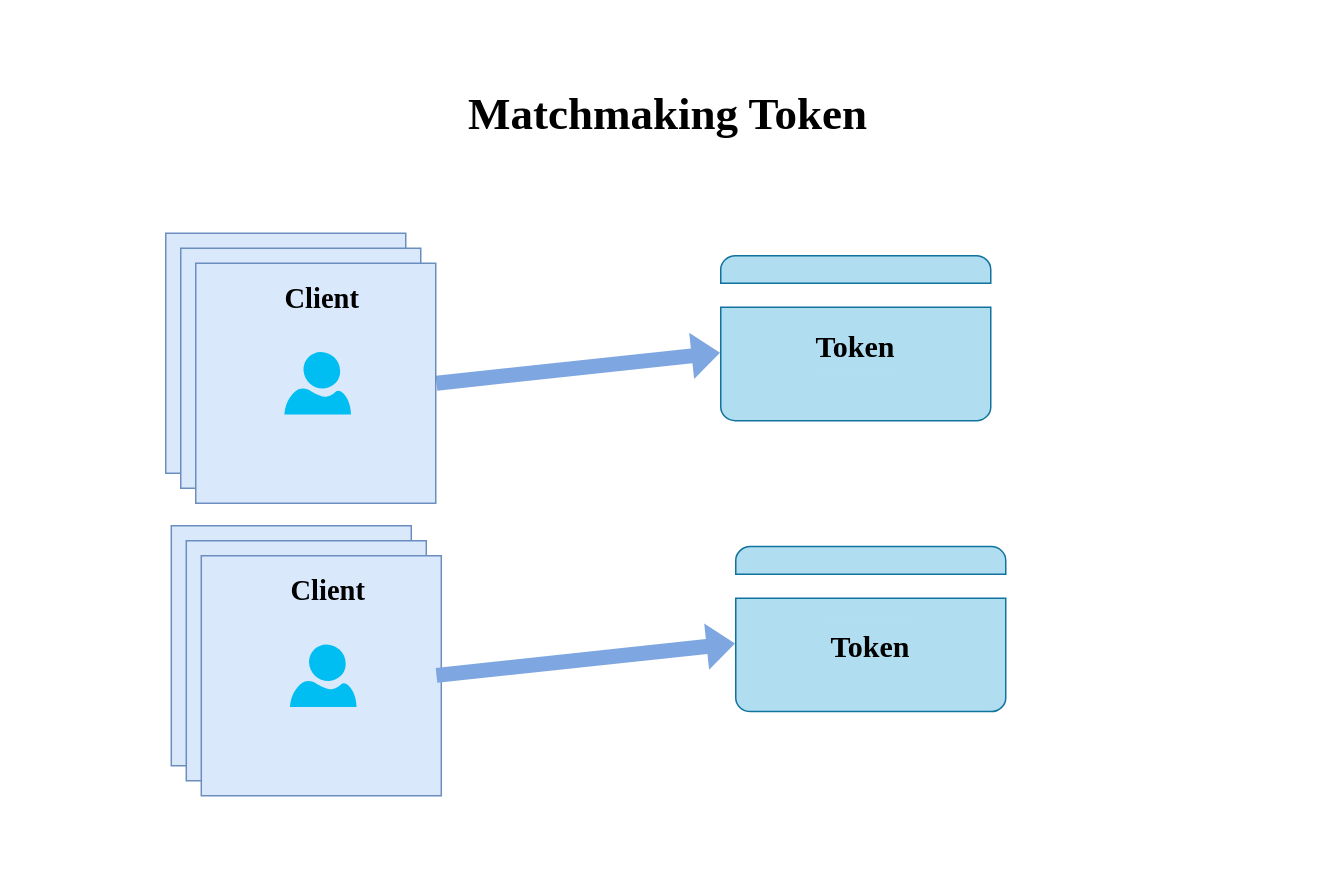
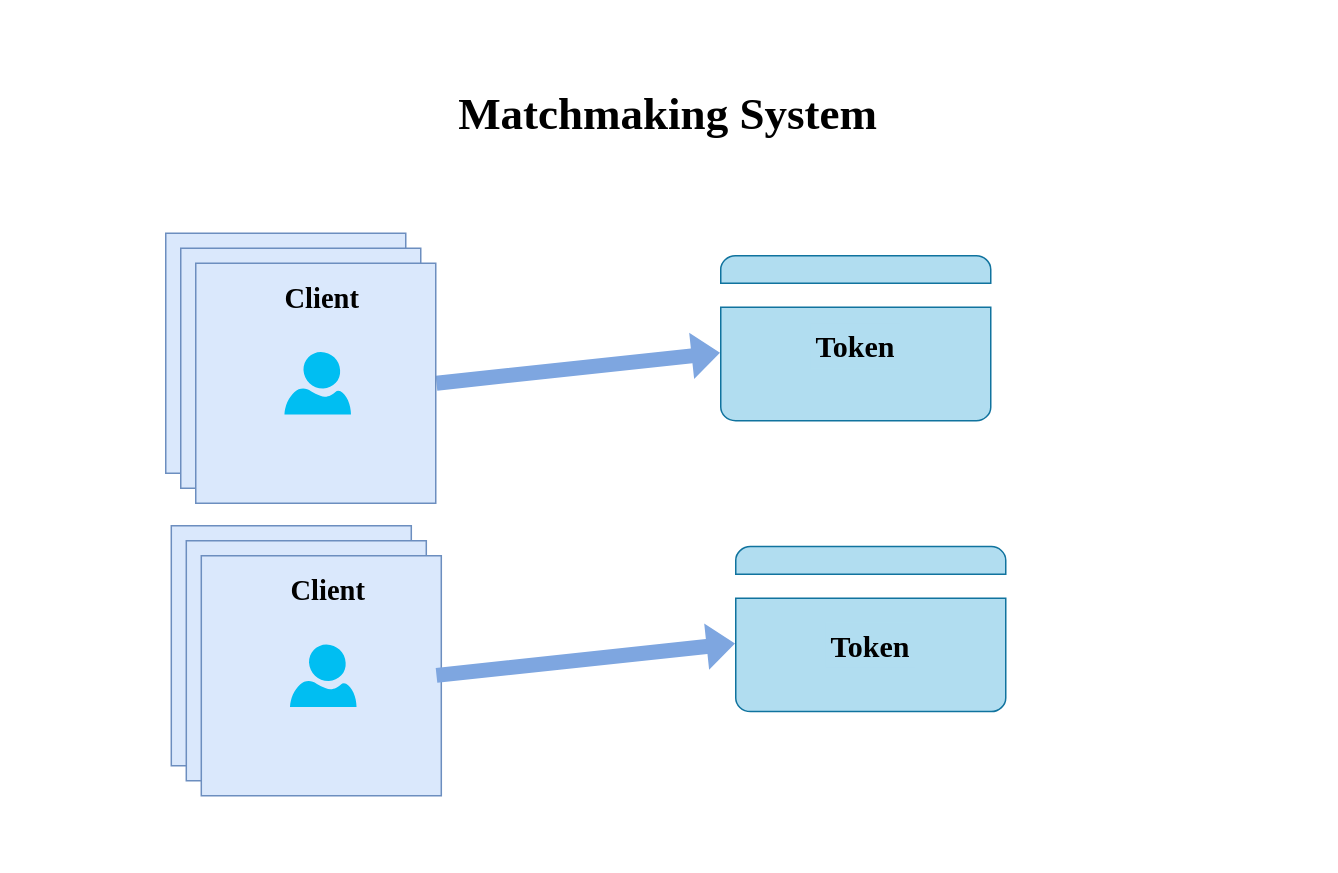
node "Matchmaking Token": label "Matchmaking Token" -> "Matchmaking System"
